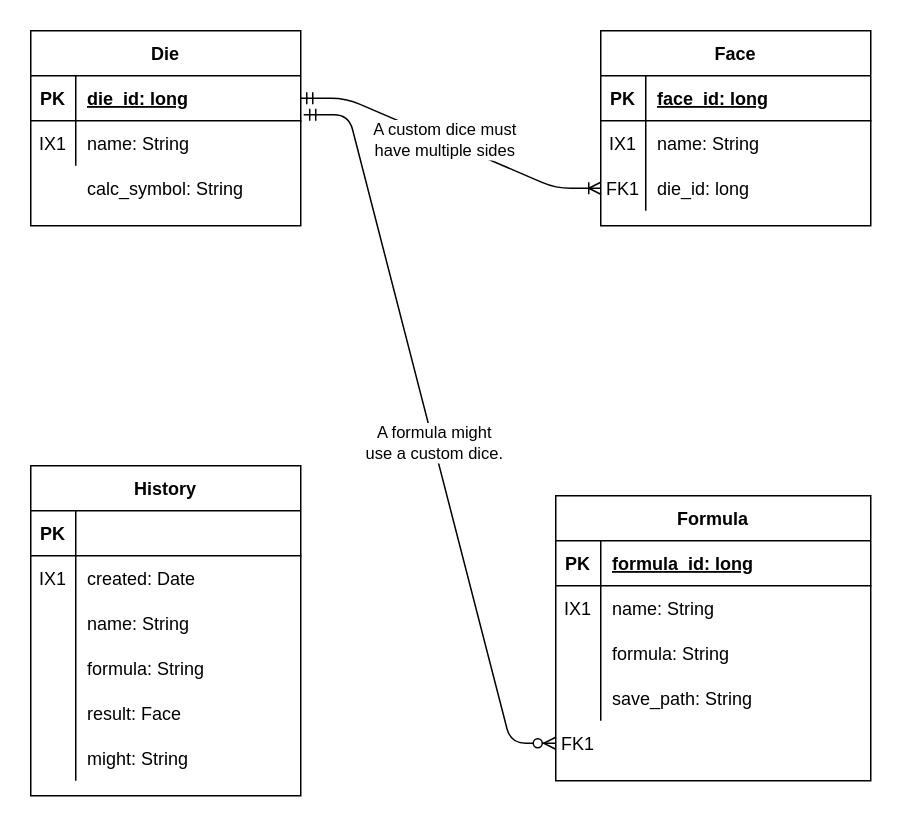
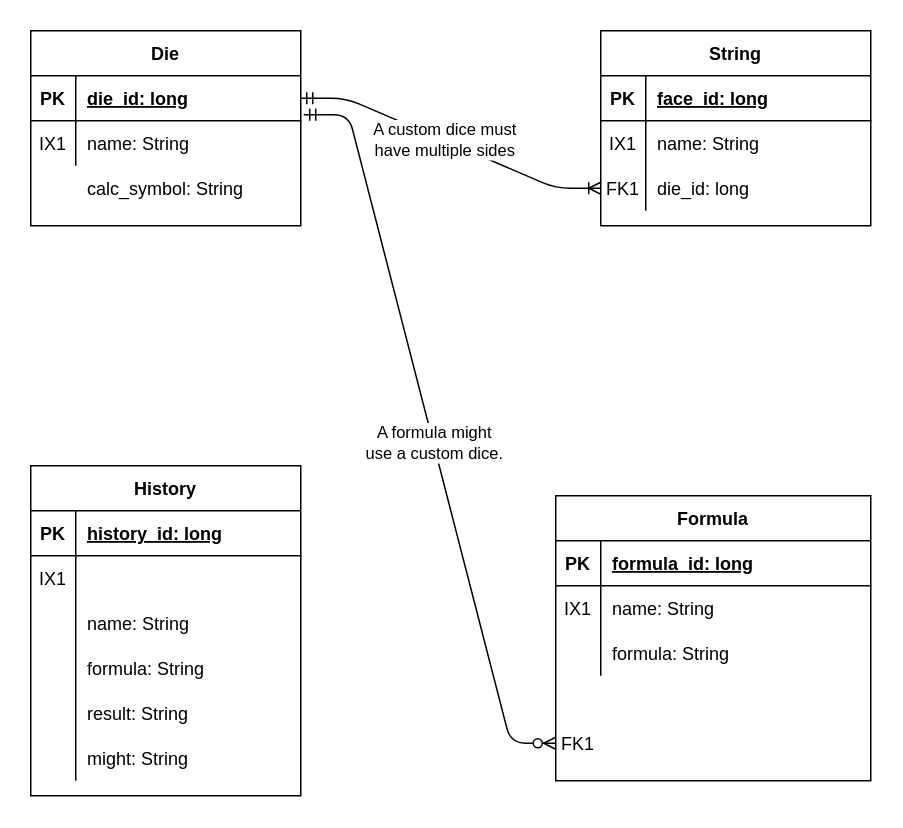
node "Face": label "Face" -> "String"
node "history_id: long": added
node "created: Date": removed
node "save_path: String": removed
node "result: Face": label "result: Face" -> "result: String"
